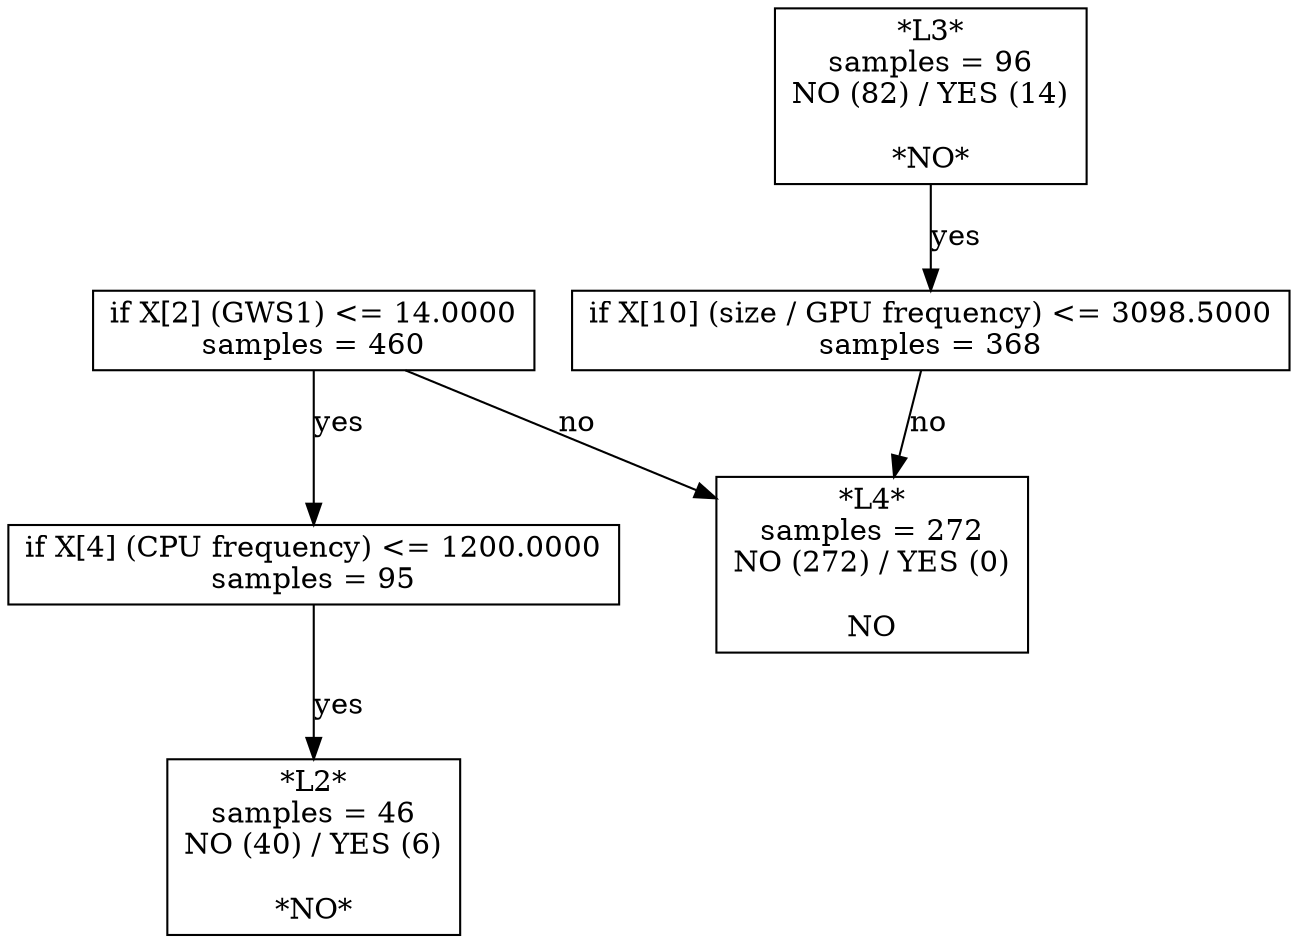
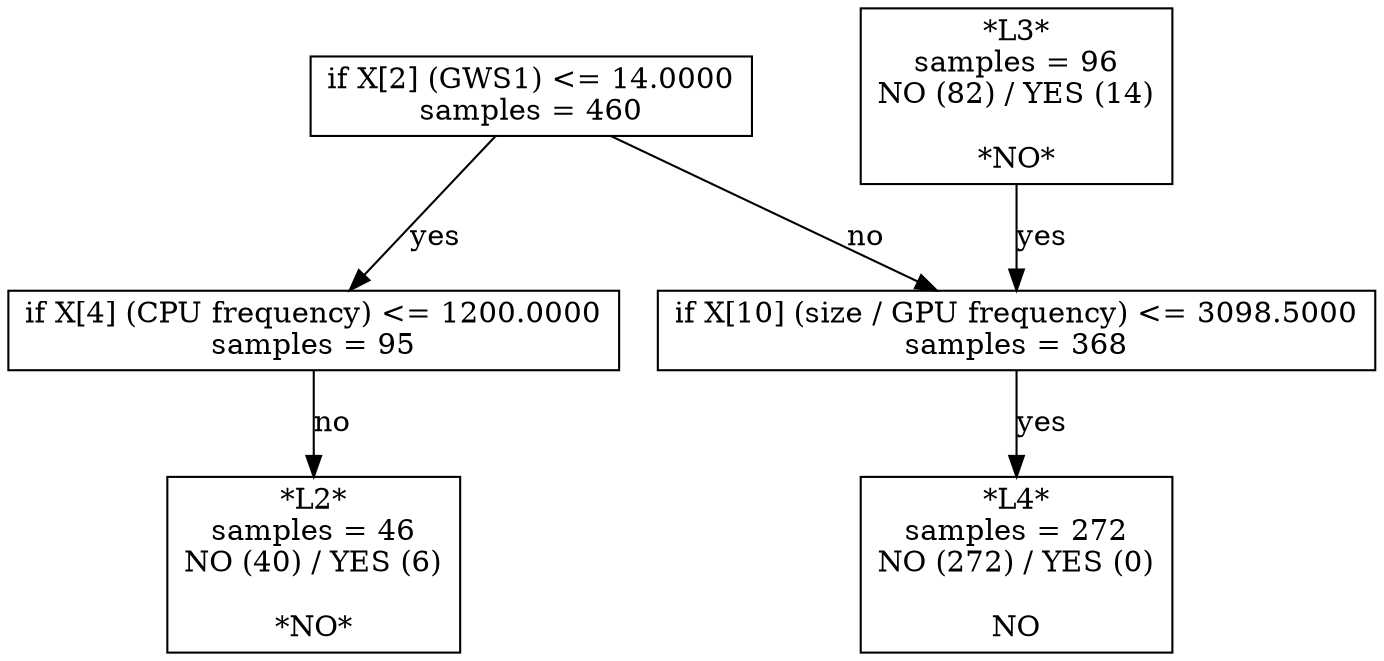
edge "if X[10] (size / GPU frequency) <= 3098.5000 samples = 368" -> "*L4* samples = 272 NO (272) / YES (0) NO": label "no" -> "yes"
edge "if X[2] (GWS1) <= 14.0000 samples = 460" -> "*L4* samples = 272 NO (272) / YES (0) NO": now "if X[2] (GWS1) <= 14.0000 samples = 460" -> "if X[10] (size / GPU frequency) <= 3098.5000 samples = 368"
edge "if X[4] (CPU frequency) <= 1200.0000 samples = 95" -> "*L2* samples = 46 NO (40) / YES (6) *NO*": label "yes" -> "no"
